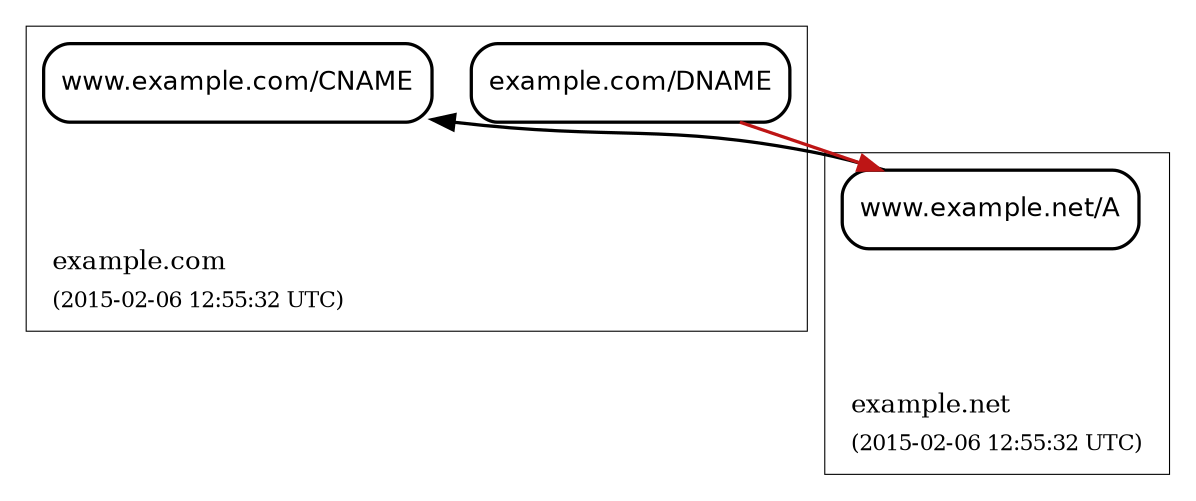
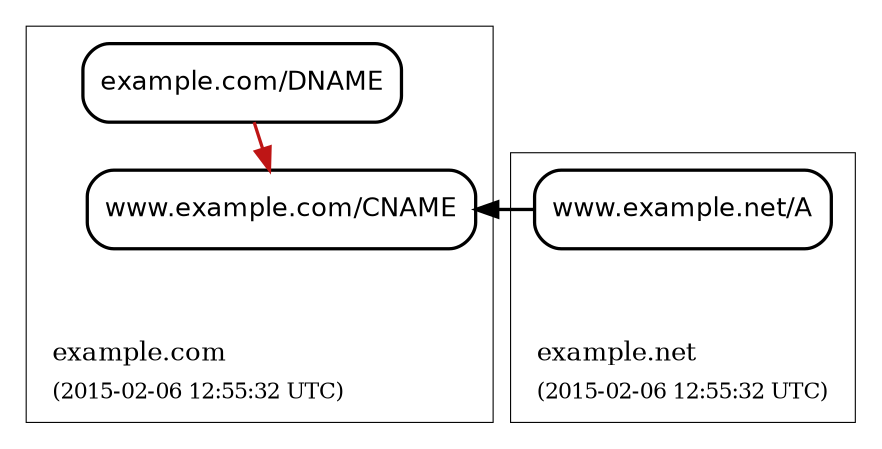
edge "example.com/DNAME" -> "www.example.net/A": now "example.com/DNAME" -> "www.example.com/CNAME"
